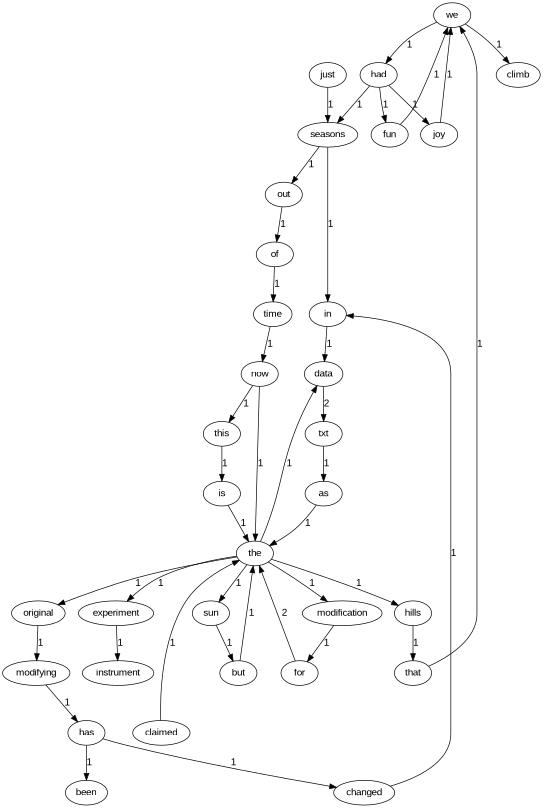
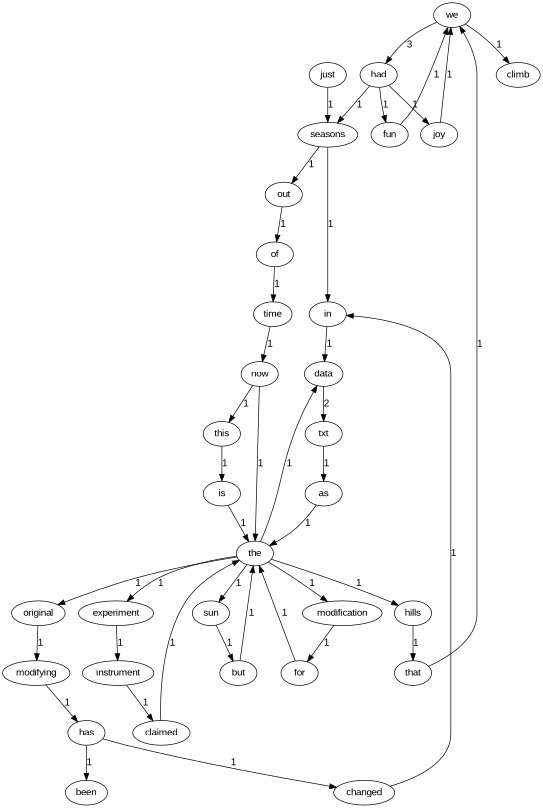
edge "we" -> "had": label "1" -> "3"
edge "for" -> "the": label "2" -> "1"
edge "instrument" -> "claimed": added, label "1"
